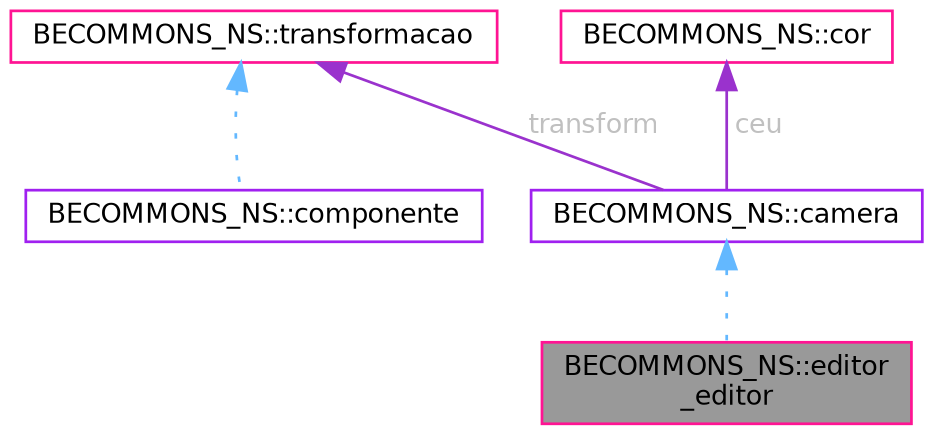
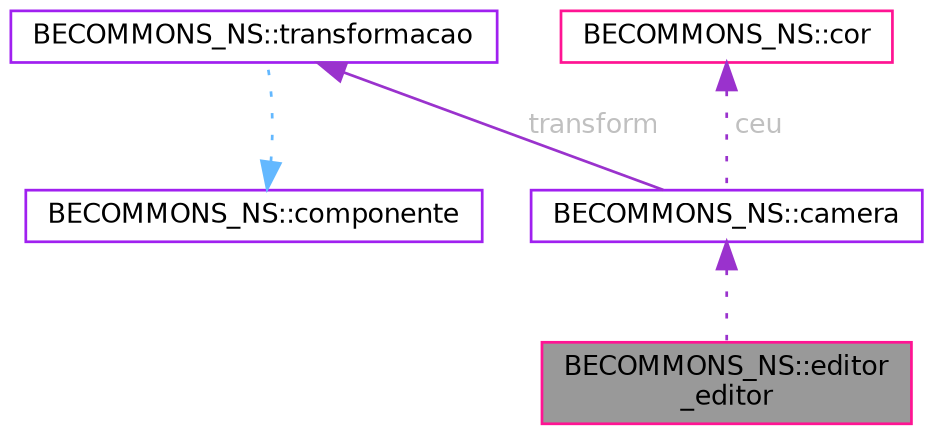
node "BECOMMONS_NS::transformacao": color deeppink -> purple
edge "BECOMMONS_NS::componente" -> "BECOMMONS_NS::transformacao": reversed
edge "BECOMMONS_NS::camera" -> "BECOMMONS_NS::cor": style solid -> dotted
edge "BECOMMONS_NS::editor _editor" -> "BECOMMONS_NS::camera": color steelblue1 -> darkorchid3
